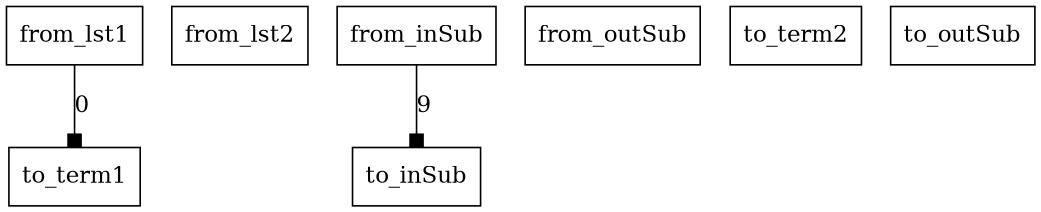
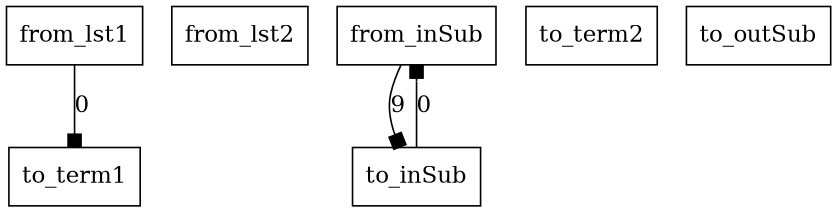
node "from_outSub": removed
edge "to_inSub" -> "from_inSub": added, label "0"
